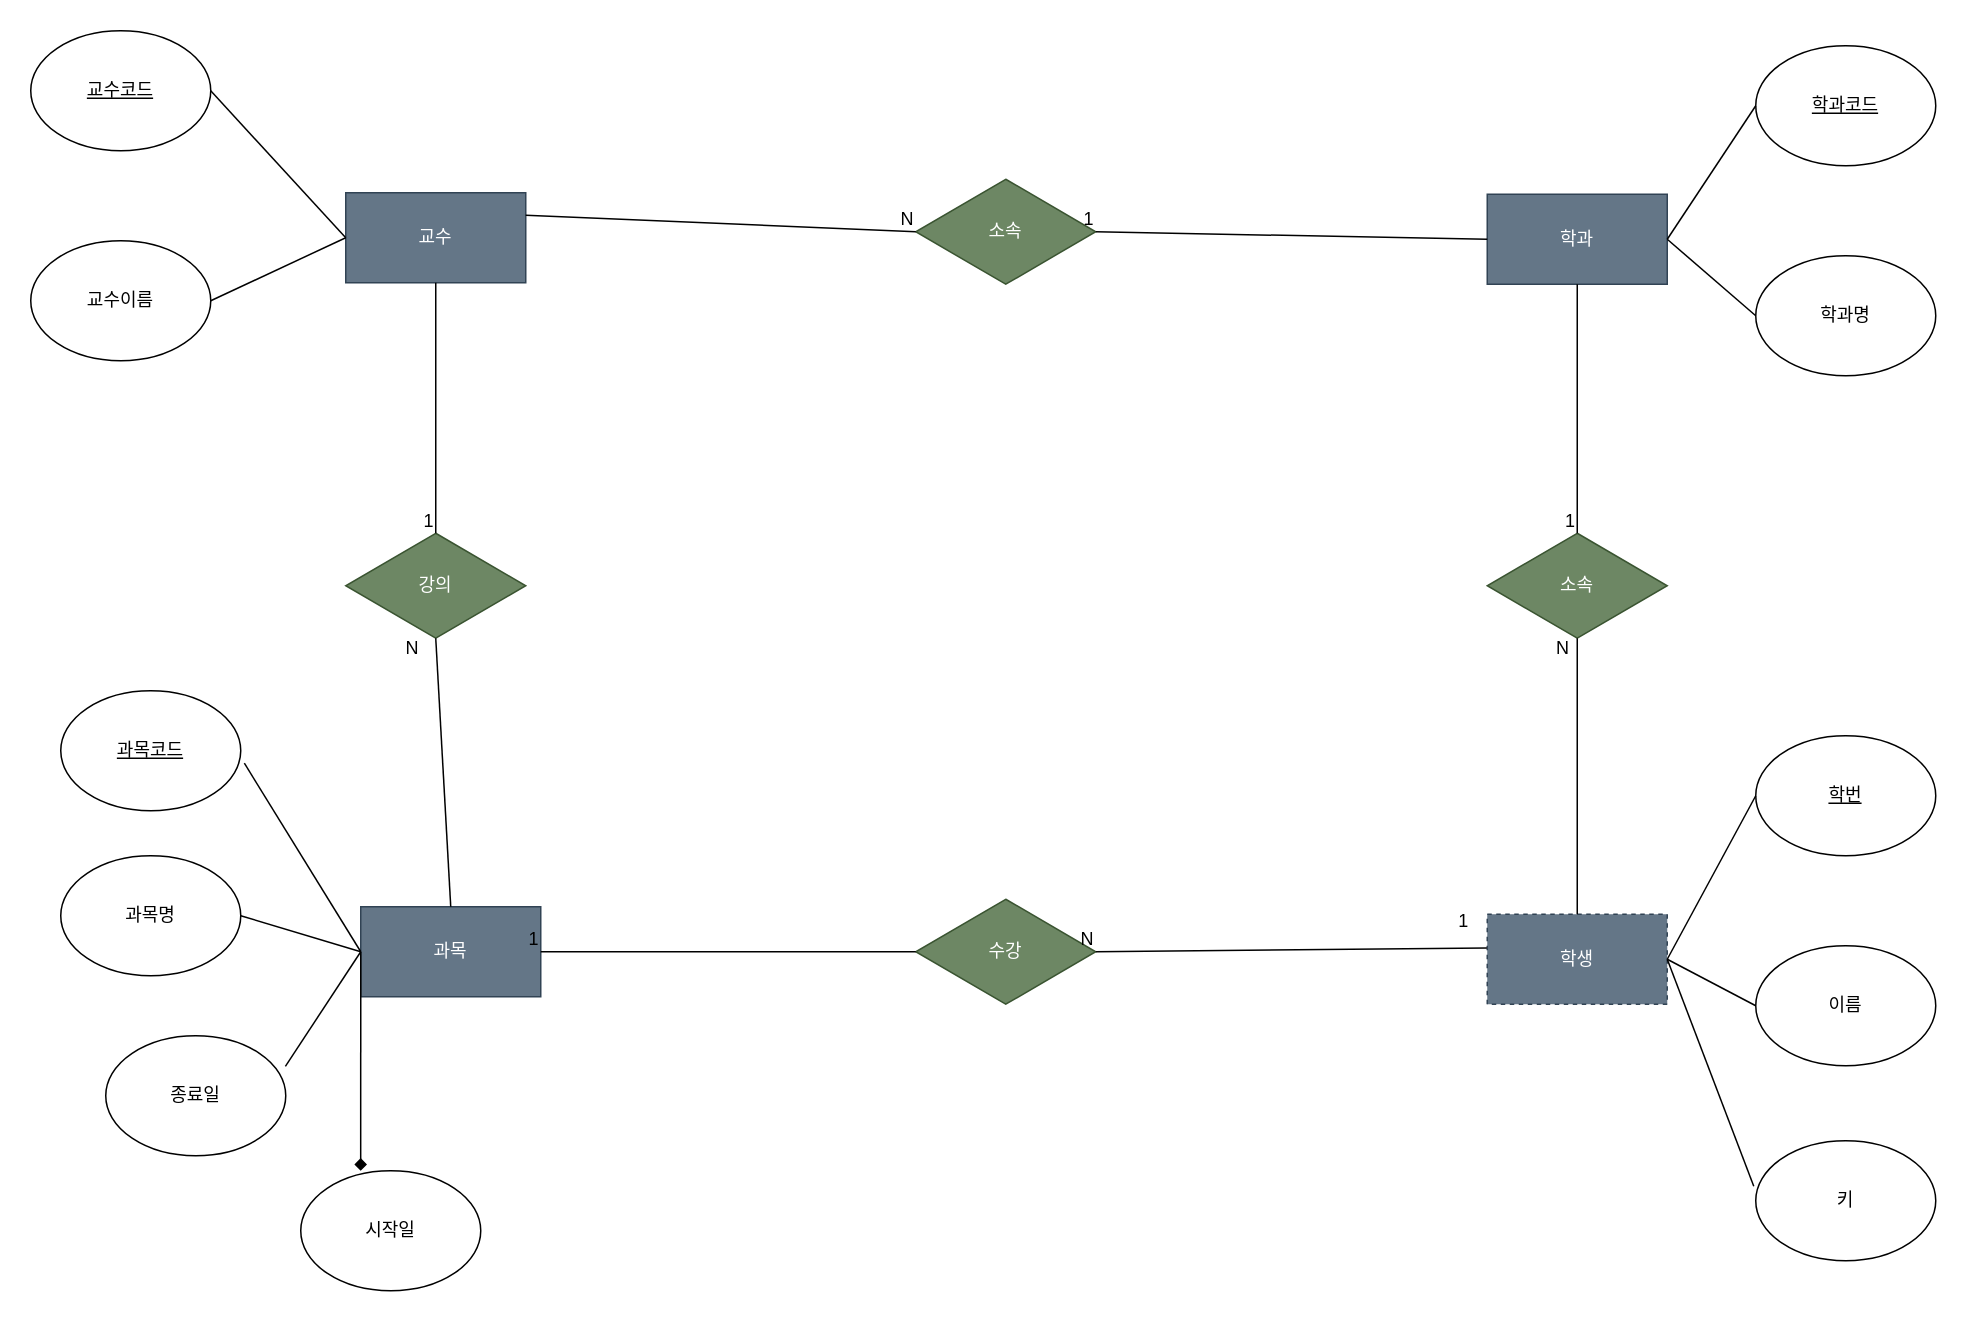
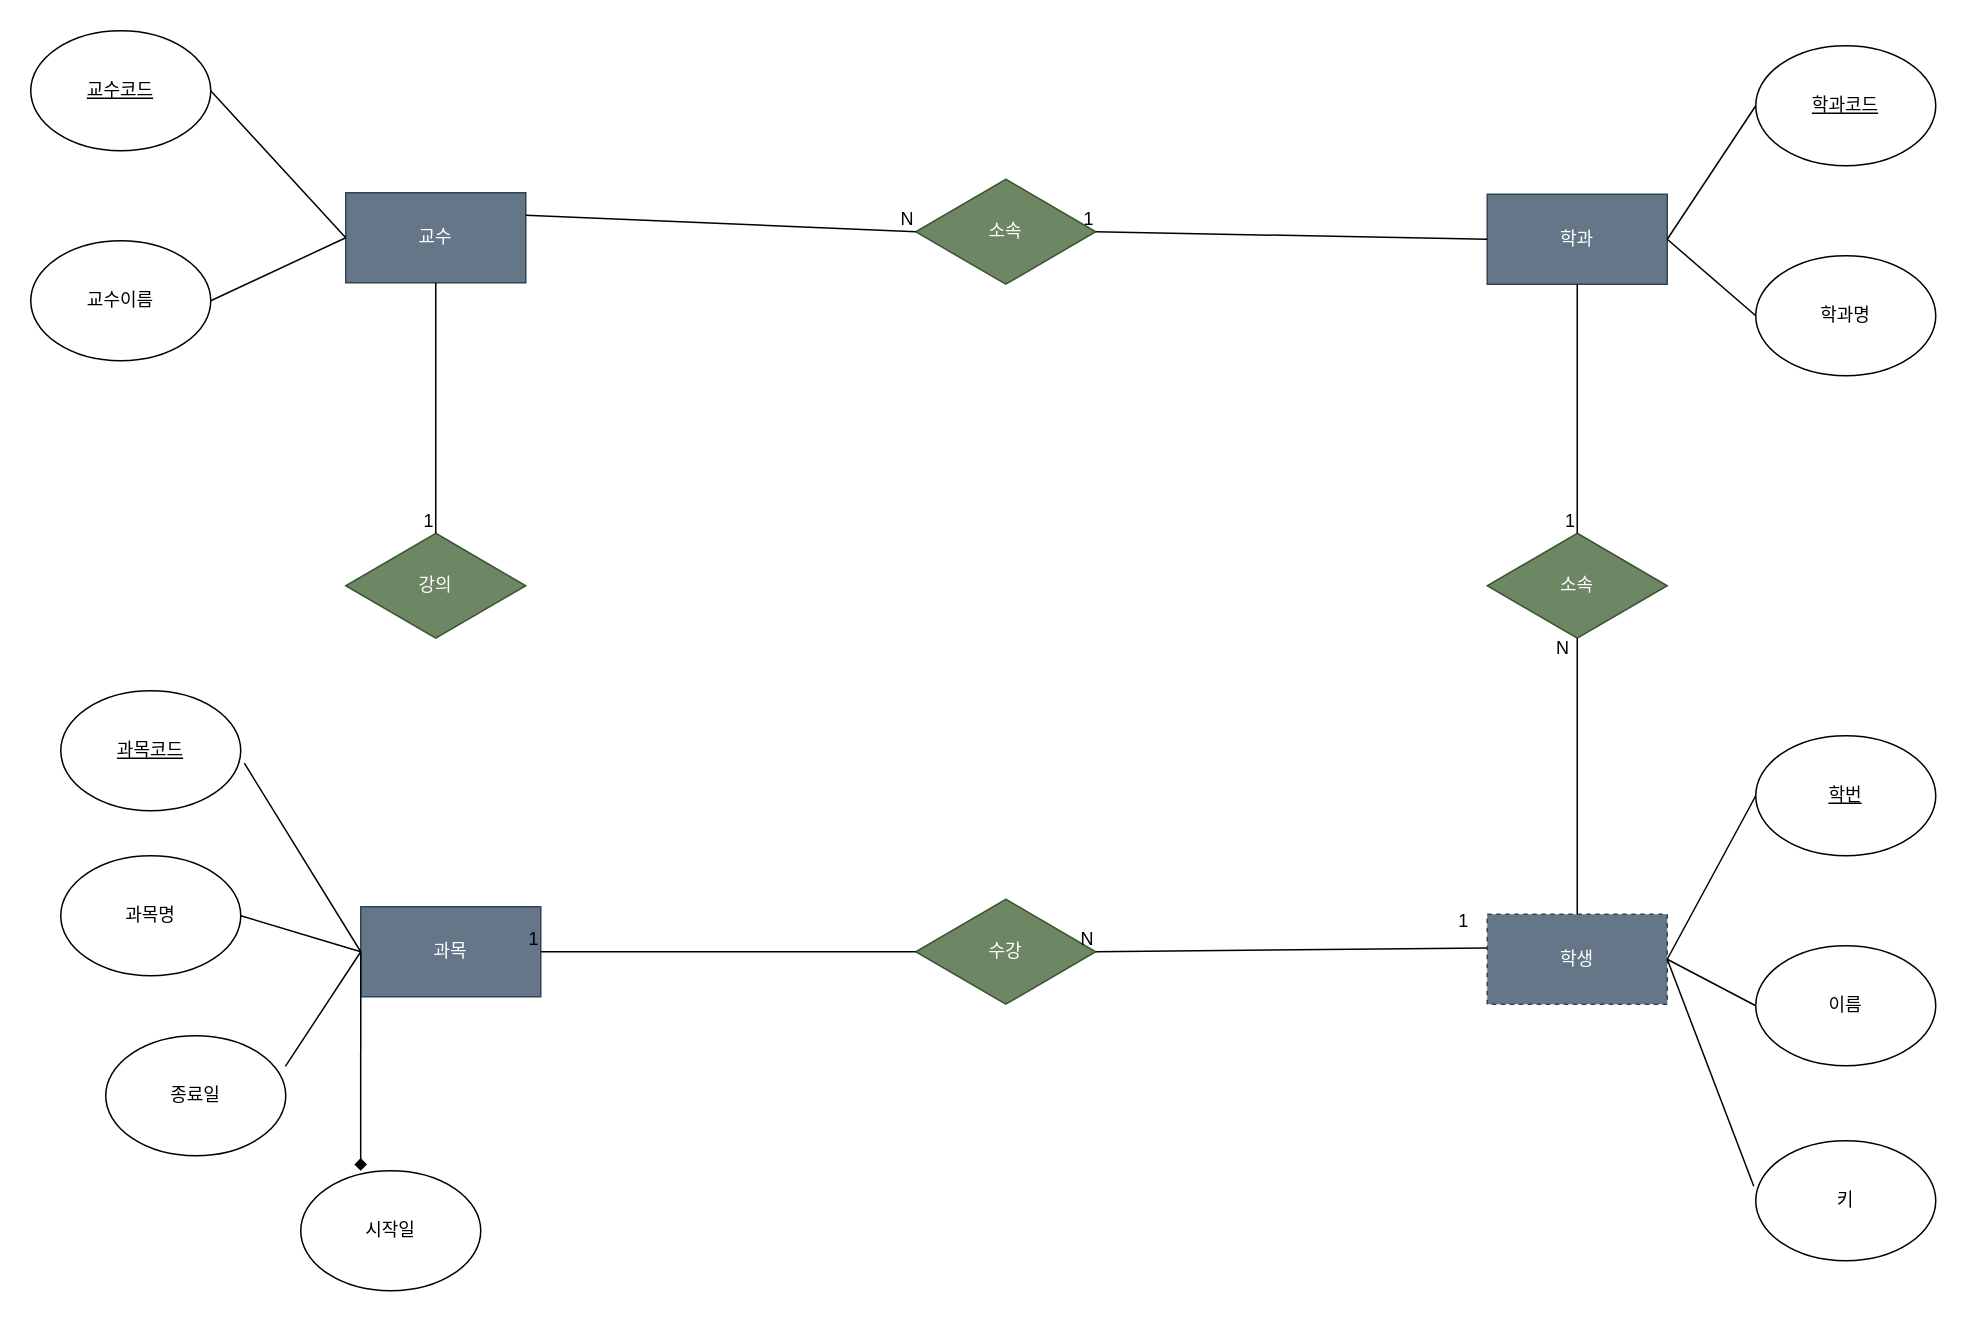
edge "강의" -- "과목": removed, label "N"
